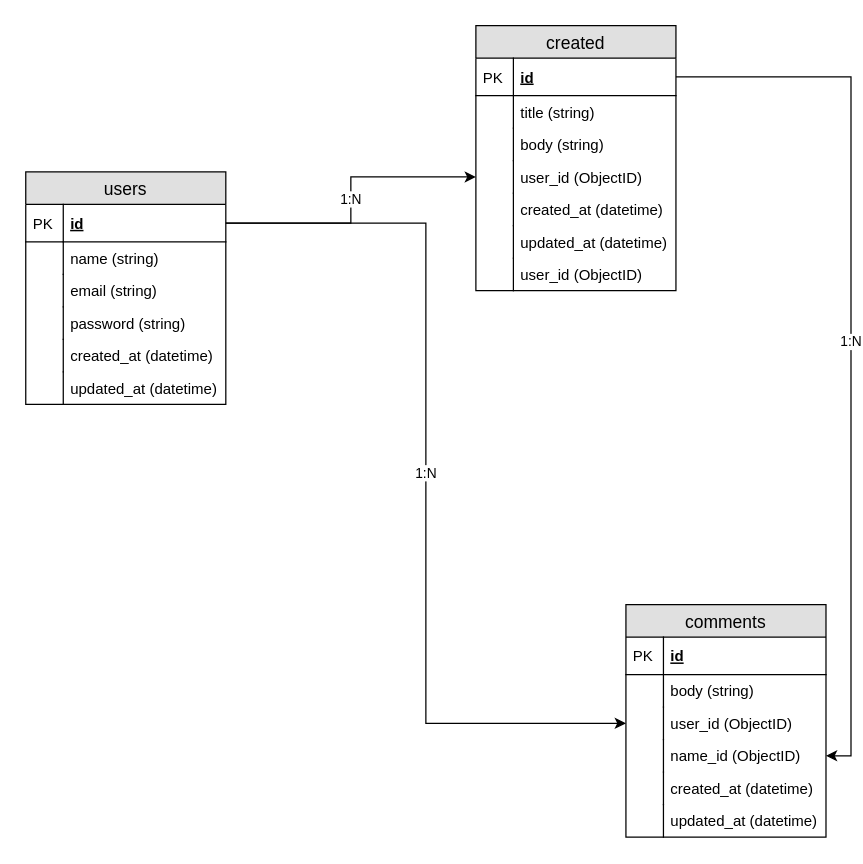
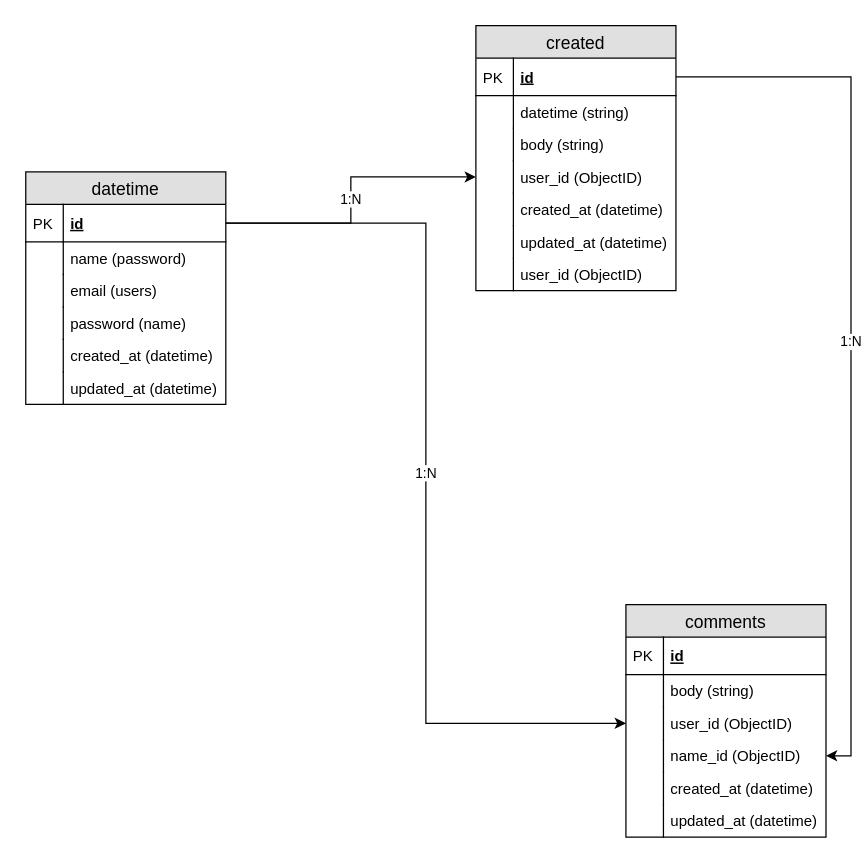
node "title (string)": label "title (string)" -> "datetime (string)"
node "users": label "users" -> "datetime"
node "name (string)": label "name (string)" -> "name (password)"
node "email (string)": label "email (string)" -> "email (users)"
node "password (string)": label "password (string)" -> "password (name)"
